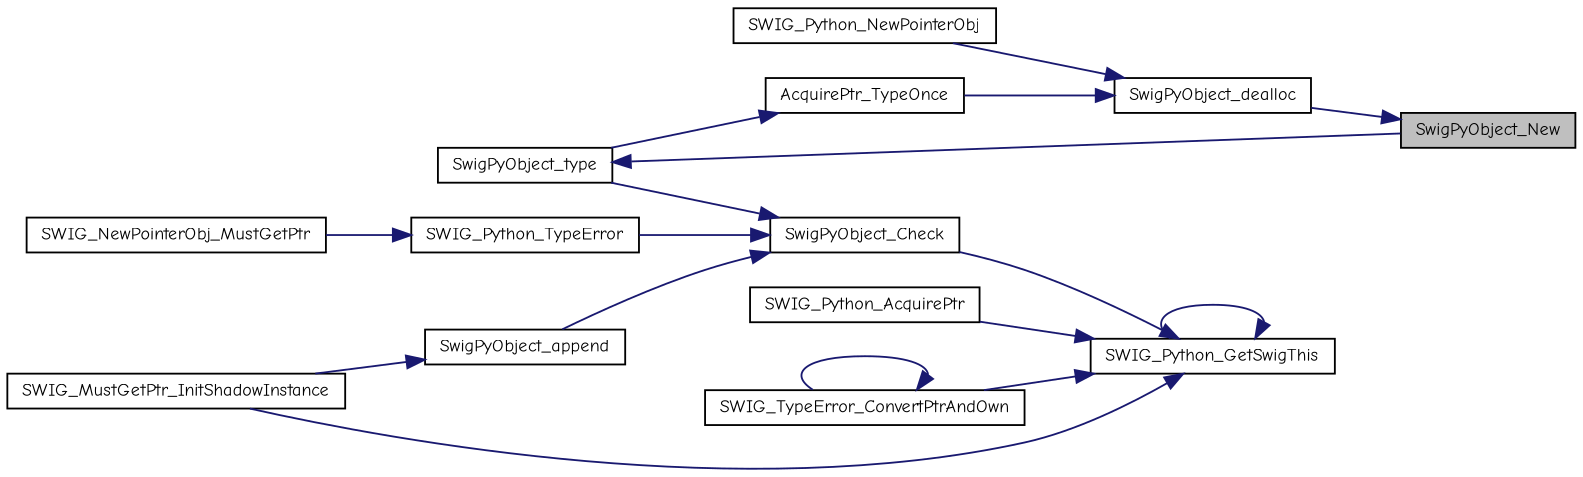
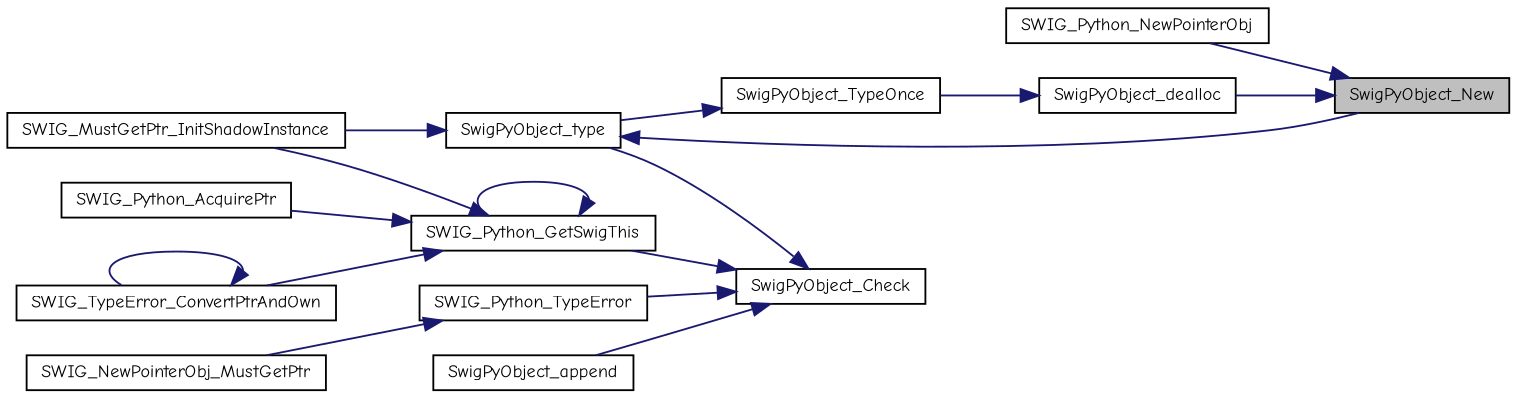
edge "SWIG_Python_NewPointerObj" -> "SwigPyObject_dealloc": now "SWIG_Python_NewPointerObj" -> "SwigPyObject_New"
node "AcquirePtr_TypeOnce": label "AcquirePtr_TypeOnce" -> "SwigPyObject_TypeOnce"
edge "SwigPyObject_Check" -> "SWIG_Python_GetSwigThis": reversed
edge "SWIG_MustGetPtr_InitShadowInstance" -> "SwigPyObject_append": now "SWIG_MustGetPtr_InitShadowInstance" -> "SwigPyObject_type"
